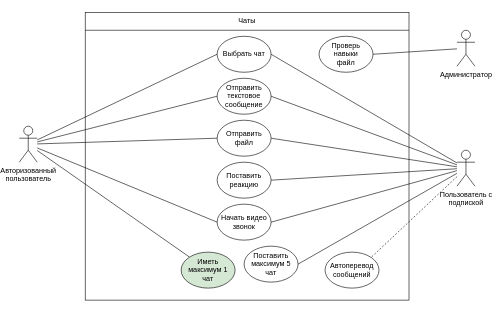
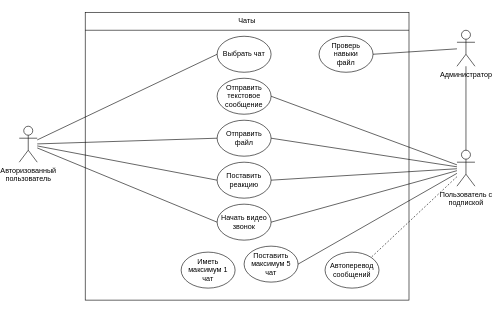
edge "Выбрать чат" -- "Пользователь с подпиской": now "Администратор" -- "Пользователь с подпиской"
edge "Отправить текстовое сообщение" -- "Авторизованный пользователь": removed
edge "Авторизованный пользователь" -- "Иметь максимум 1 чат": now "Авторизованный пользователь" -- "Поставить реакцию"
node "Иметь максимум 1 чат": fillcolor #d5e8d4 -> #ffffff
